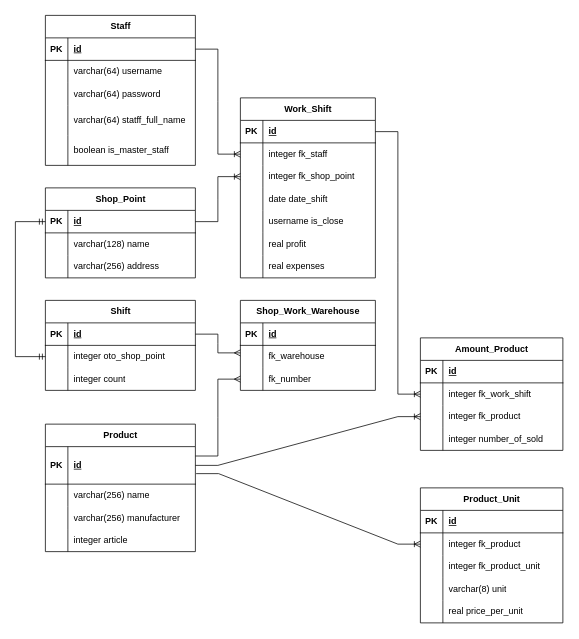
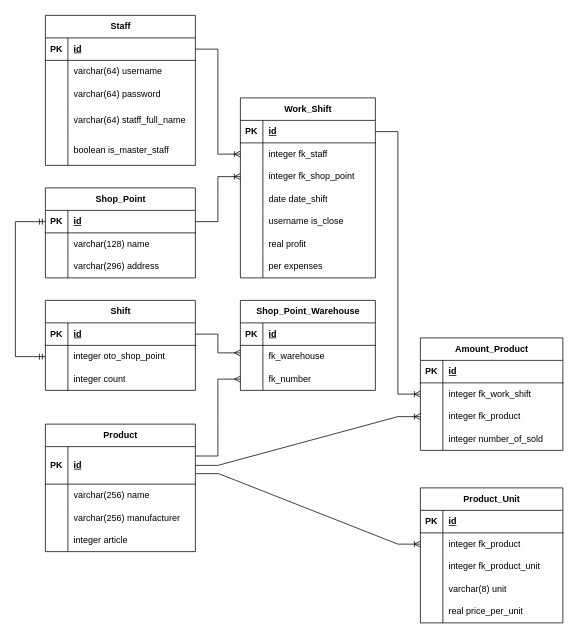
node "varchar(256) address": label "varchar(256) address" -> "varchar(296) address"
node "real expenses": label "real expenses" -> "per expenses"
node "Shop_Work_Warehouse": label "Shop_Work_Warehouse" -> "Shop_Point_Warehouse"
